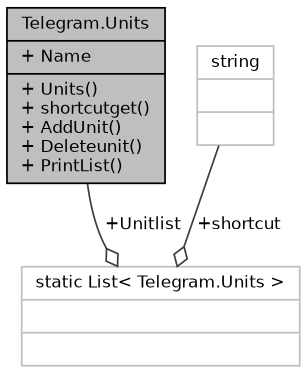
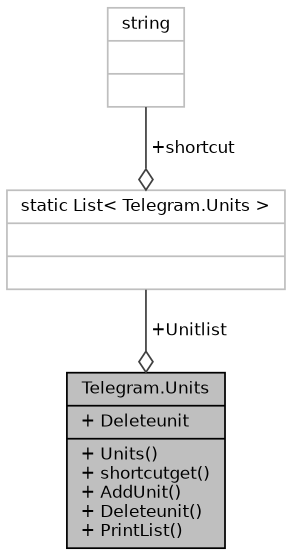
node "Telegram.Units": text "+ Name" -> "+ Deleteunit"
edge "Telegram.Units" -> "static List< Telegram.Units >": reversed
